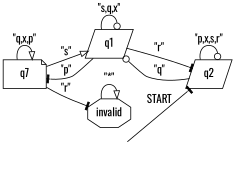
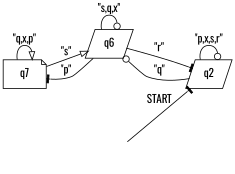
node "q1": label "q1" -> "q6"
node "invalid": removed
